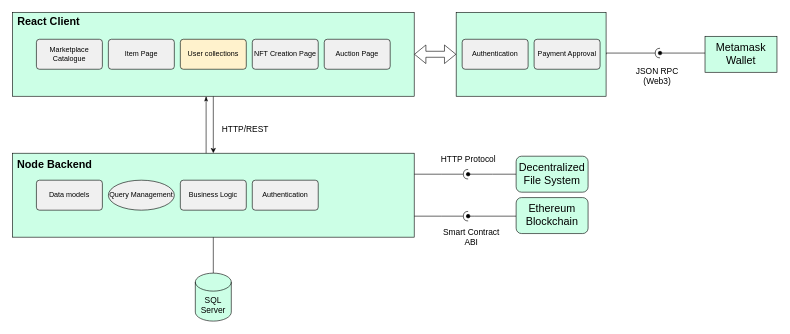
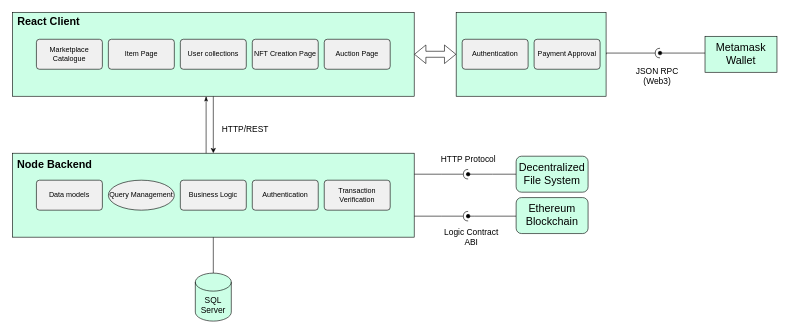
node "User collections": fillcolor #fff2cc -> #f0f0f0
node "Transaction Verification": added
node "Smart Contract ABI": label "Smart Contract ABI" -> "Logic Contract ABI"
